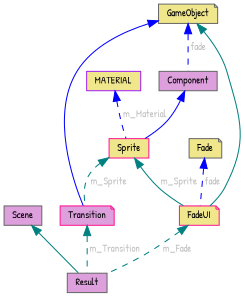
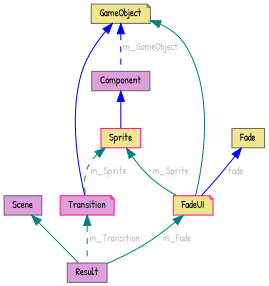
edge "Component" -> "GameObject": label " fade" -> " m_GameObject"
node "MATERIAL": removed
node "Fade": shape note -> box
edge "FadeUI" -> "Fade": style dashed -> solid
edge "Result" -> "FadeUI": style dashed -> solid
